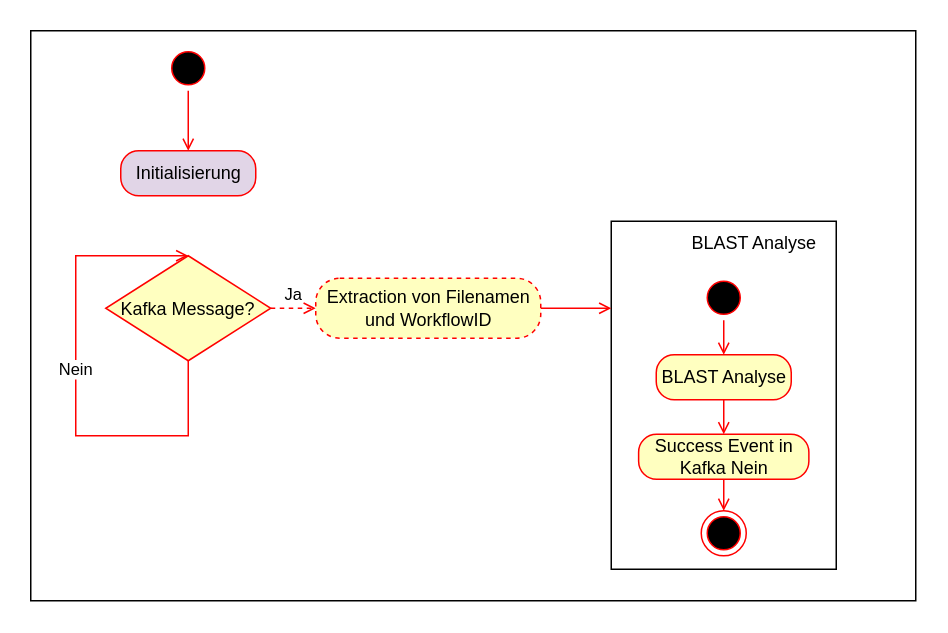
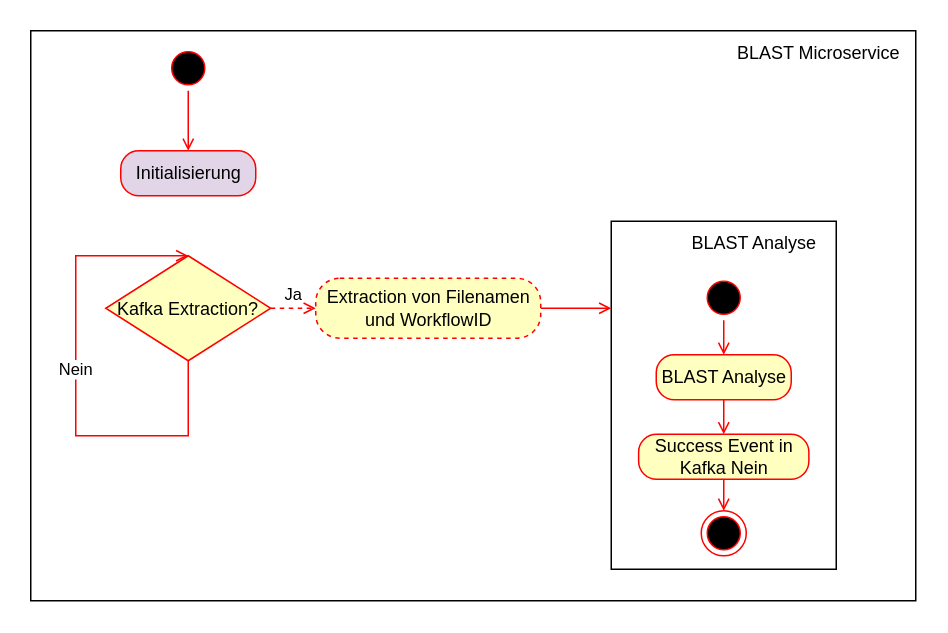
node "BLAST Microservice": added
node "Kafka Message?": label "Kafka Message?" -> "Kafka Extraction?"
